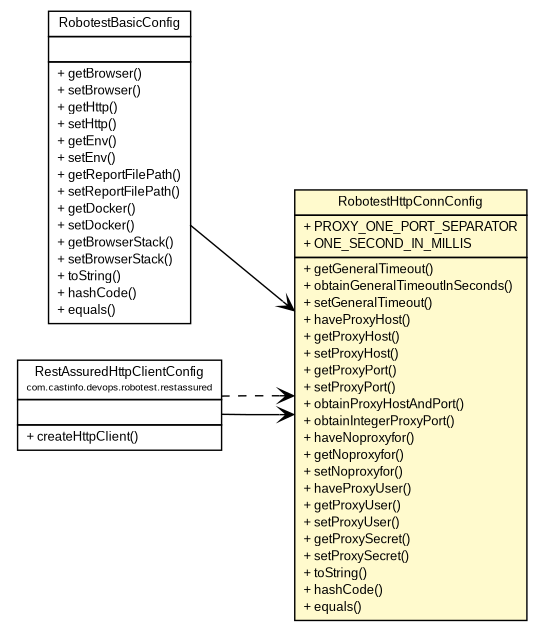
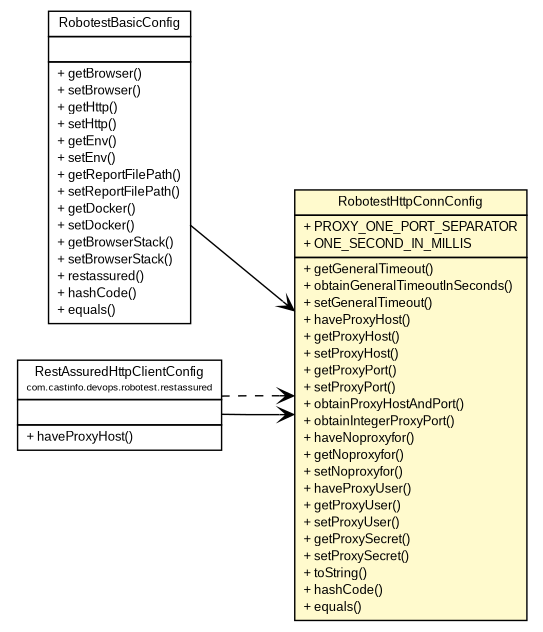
node "RobotestBasicConfig": text "+ toString()" -> "+ restassured()"
node "RestAssuredHttpClientConfig": text "+ createHttpClient()" -> "+ haveProxyHost()"
